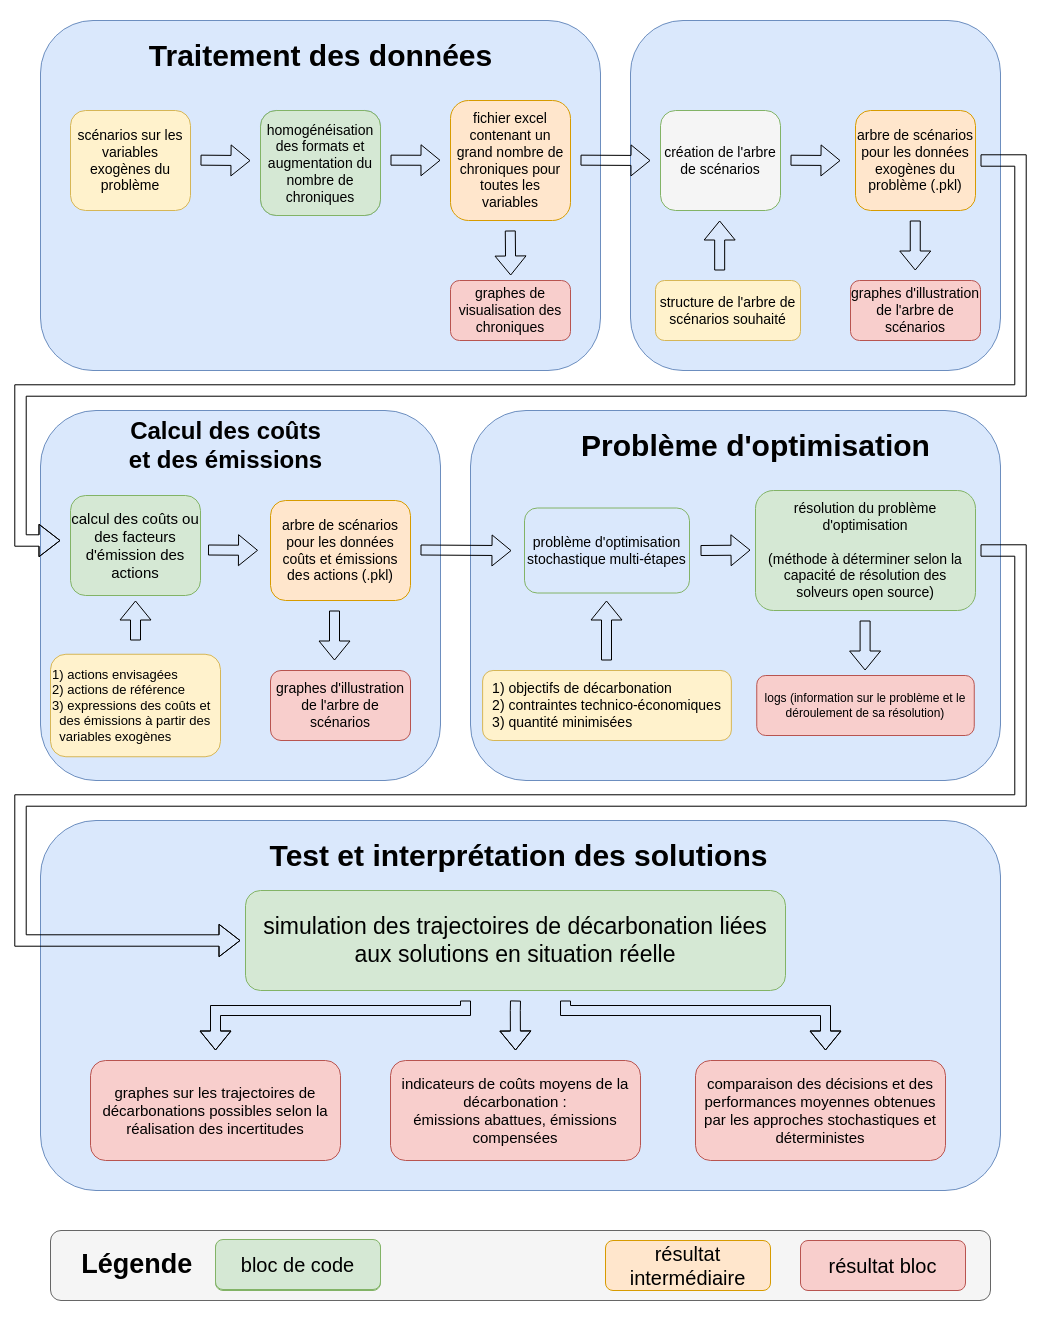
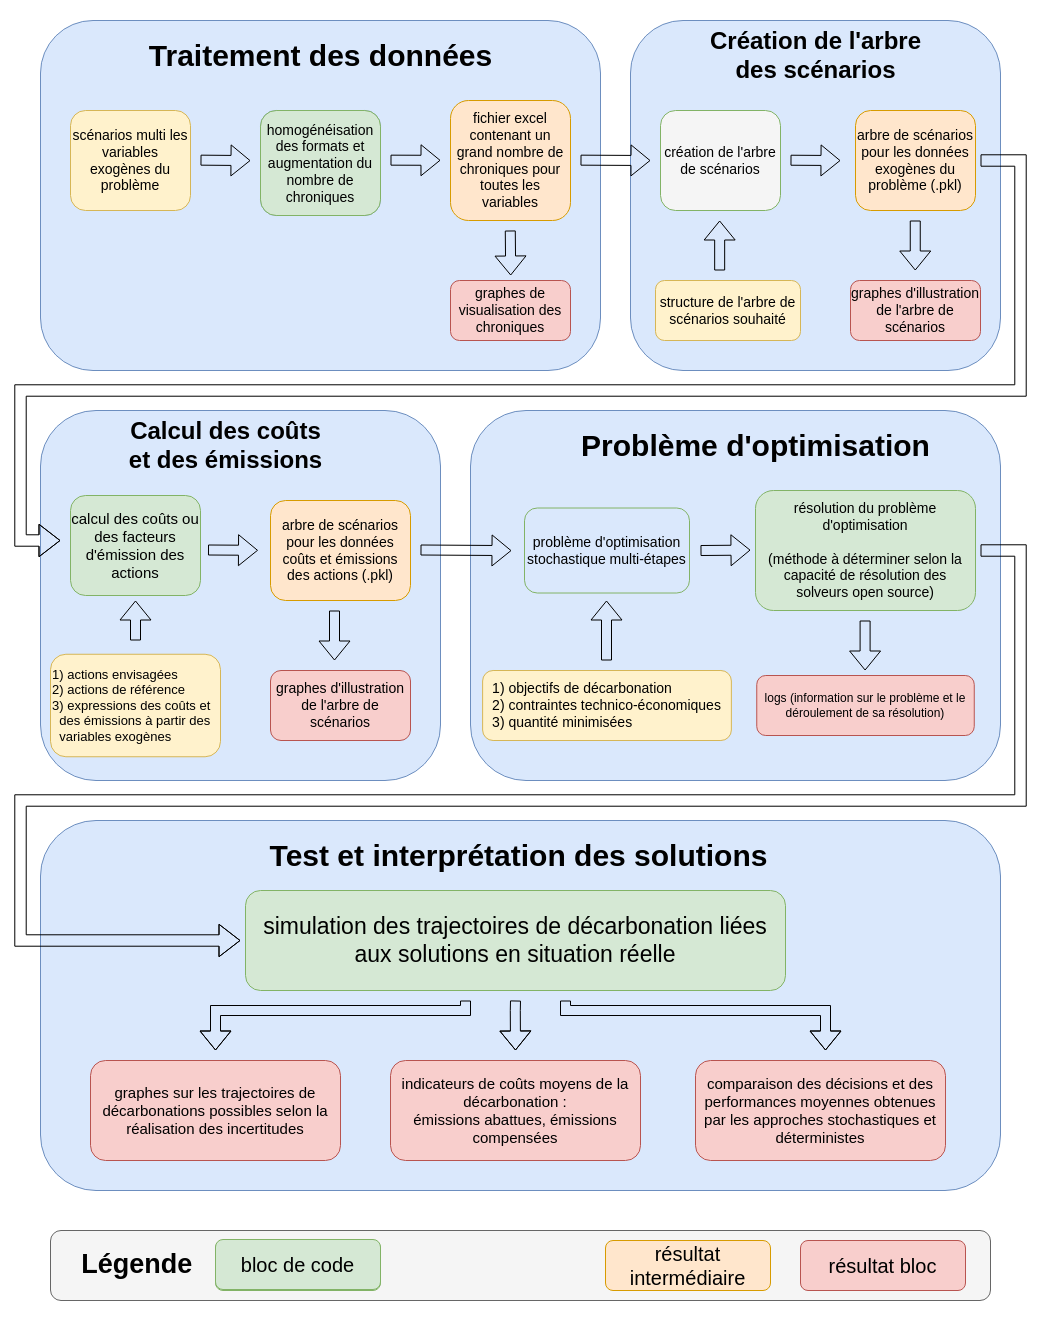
node "Création de l'arbre des scénarios": added
node "scénarios sur les variables exogènes du problème": label "scénarios sur les variables exogènes du problème" -> "scénarios multi les variables exogènes du problème"
